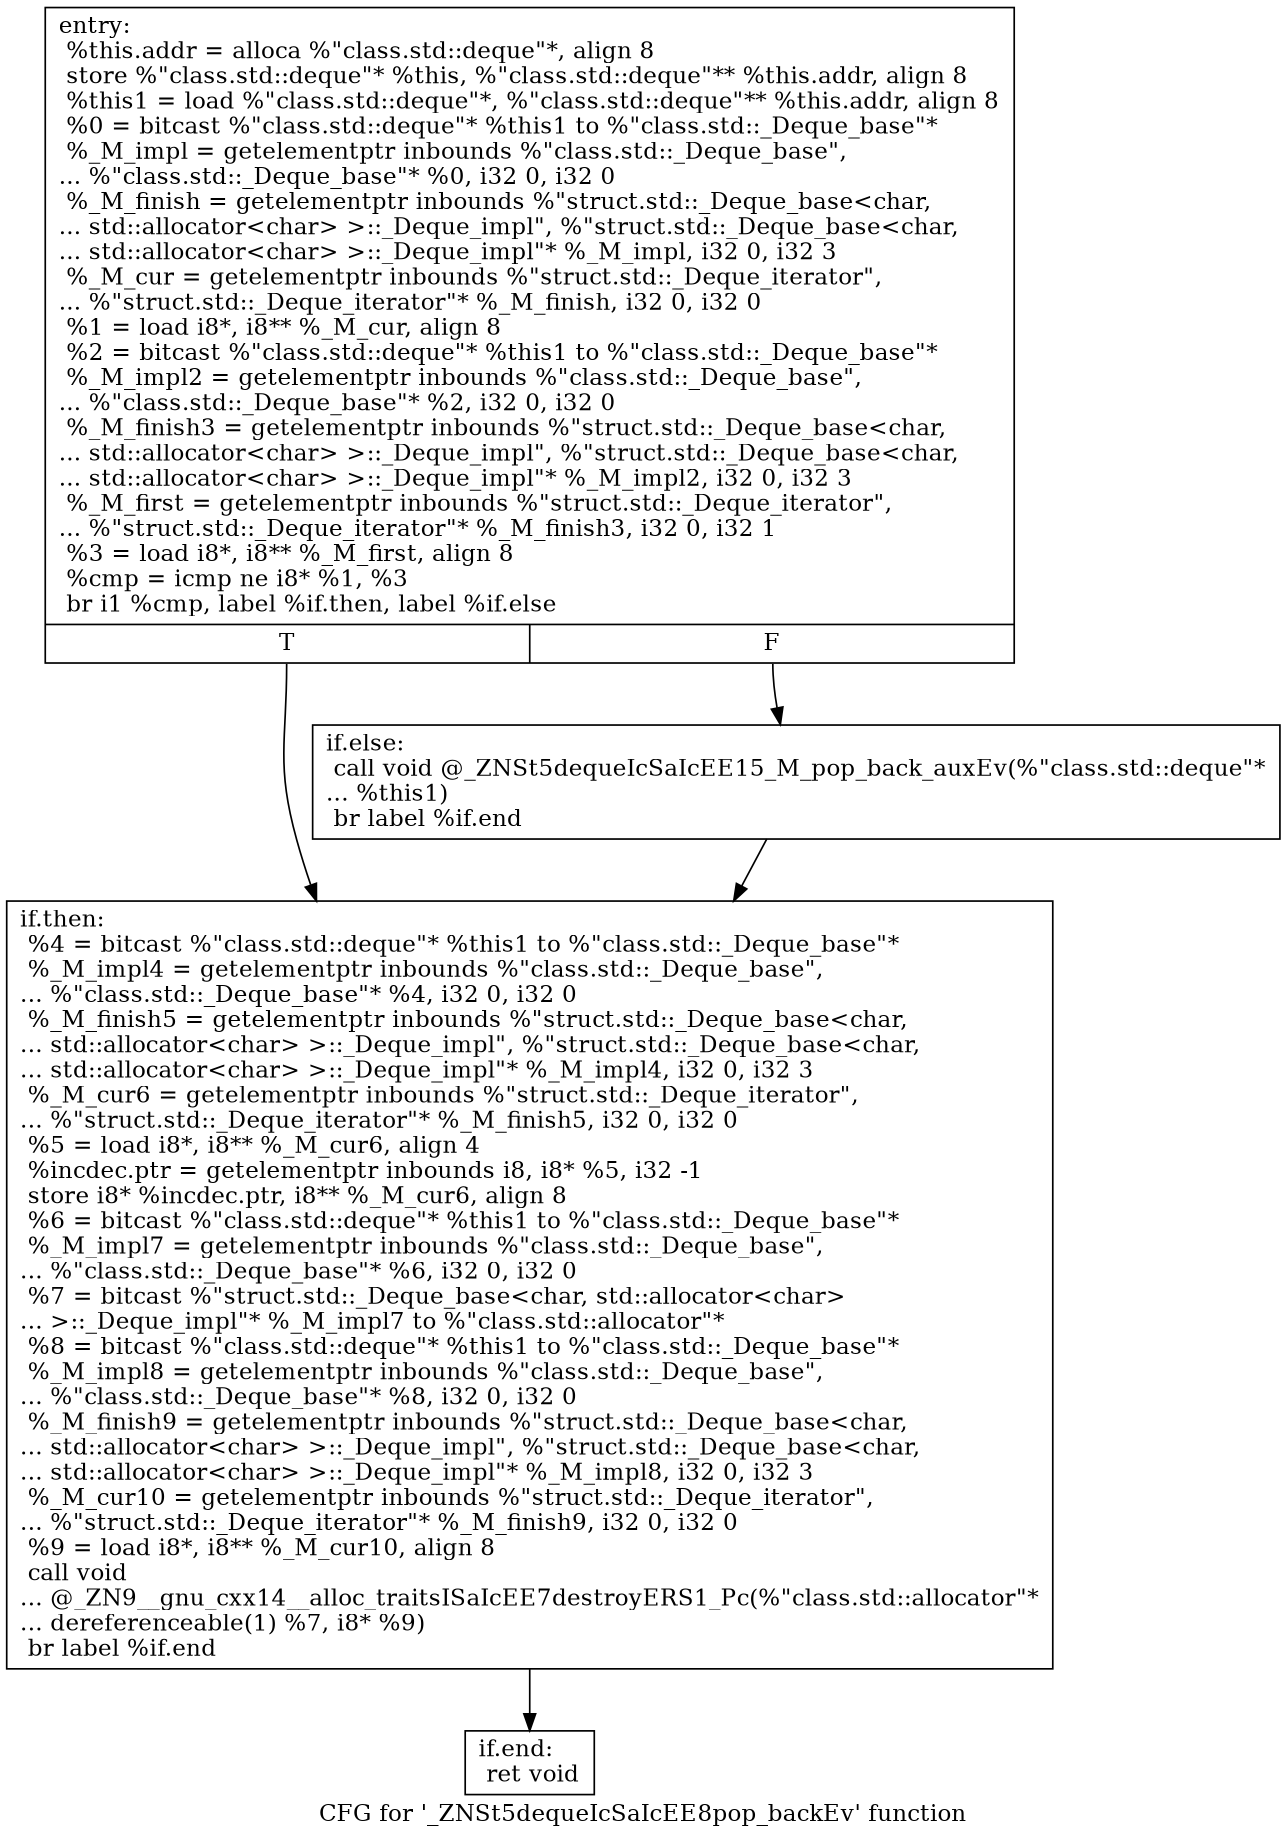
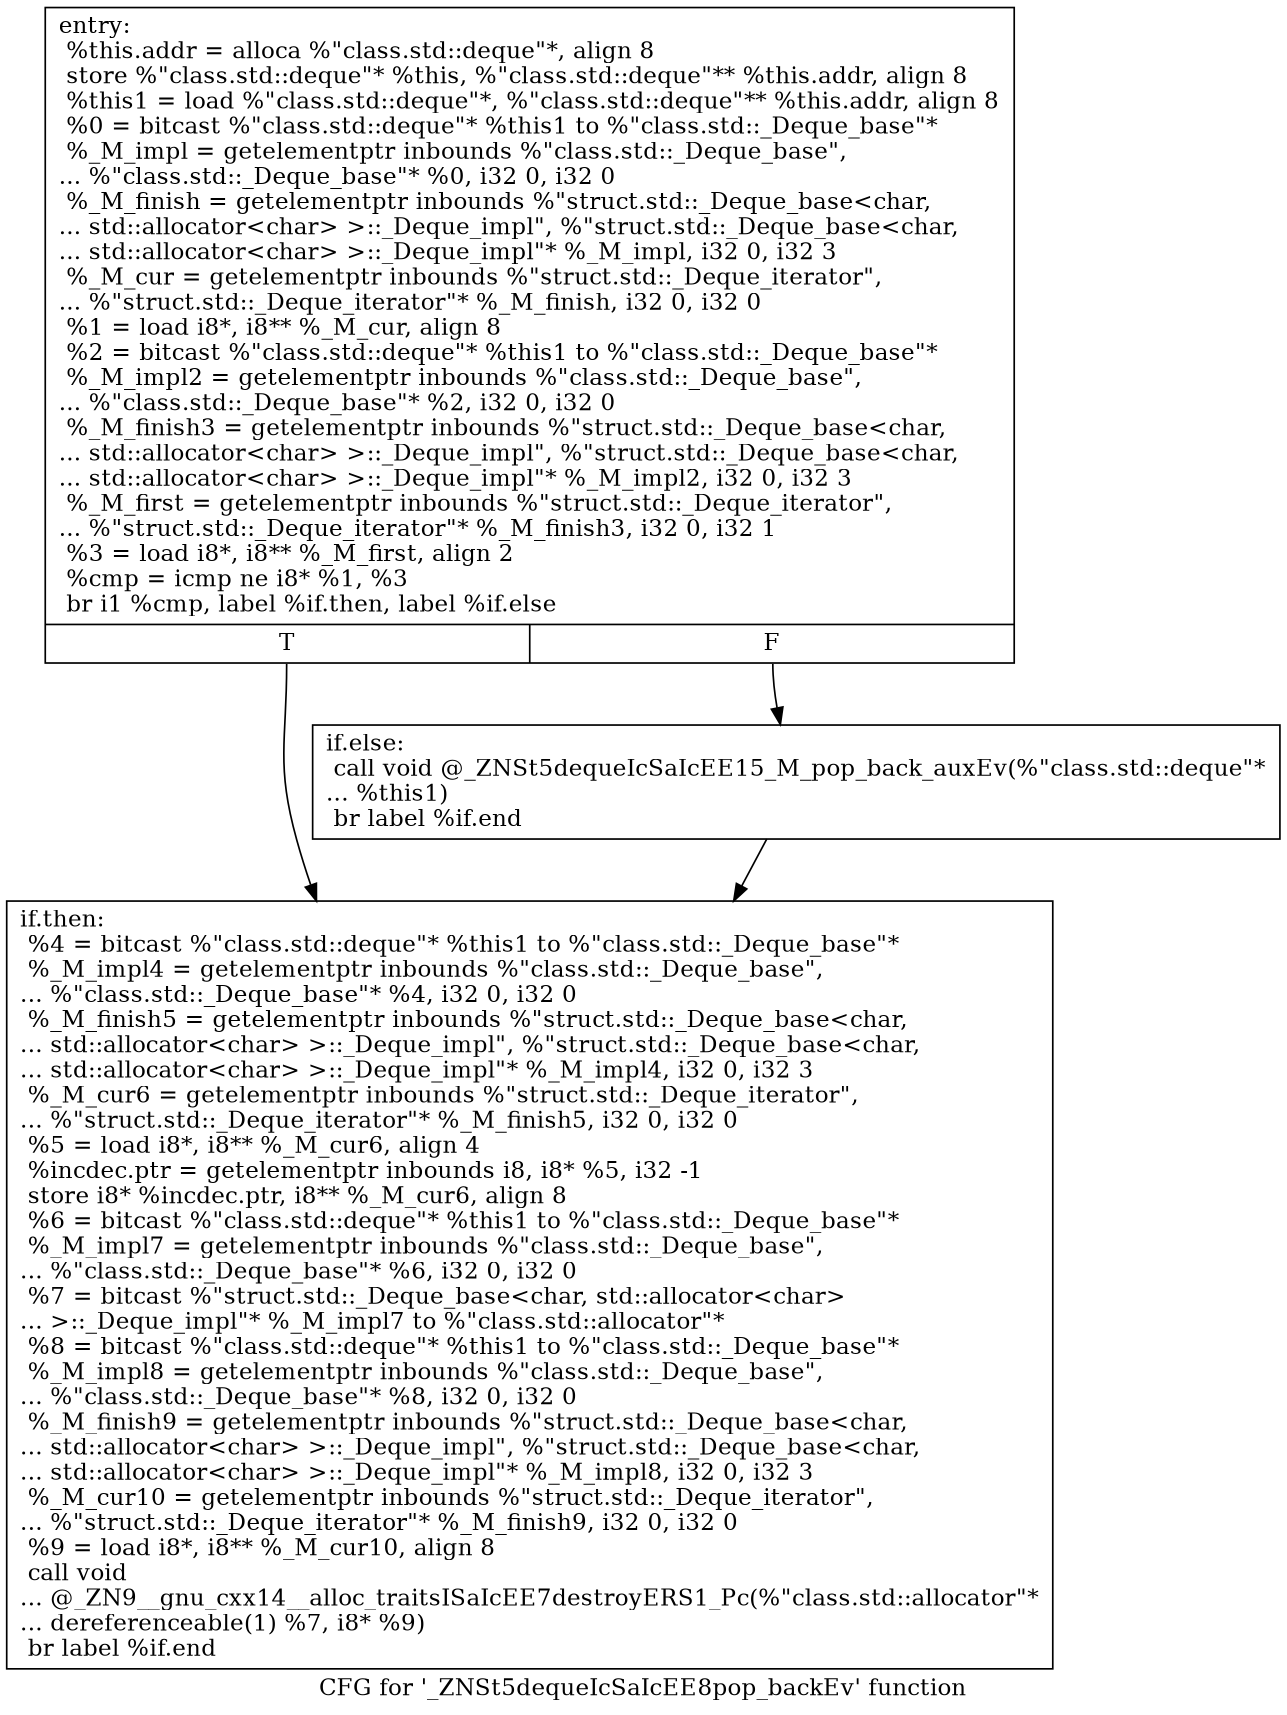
node "entry:": text "%3 = load i8*, i8** %_M_first, align 8" -> "%3 = load i8*, i8** %_M_first, align 2"
node "if.end:": removed
